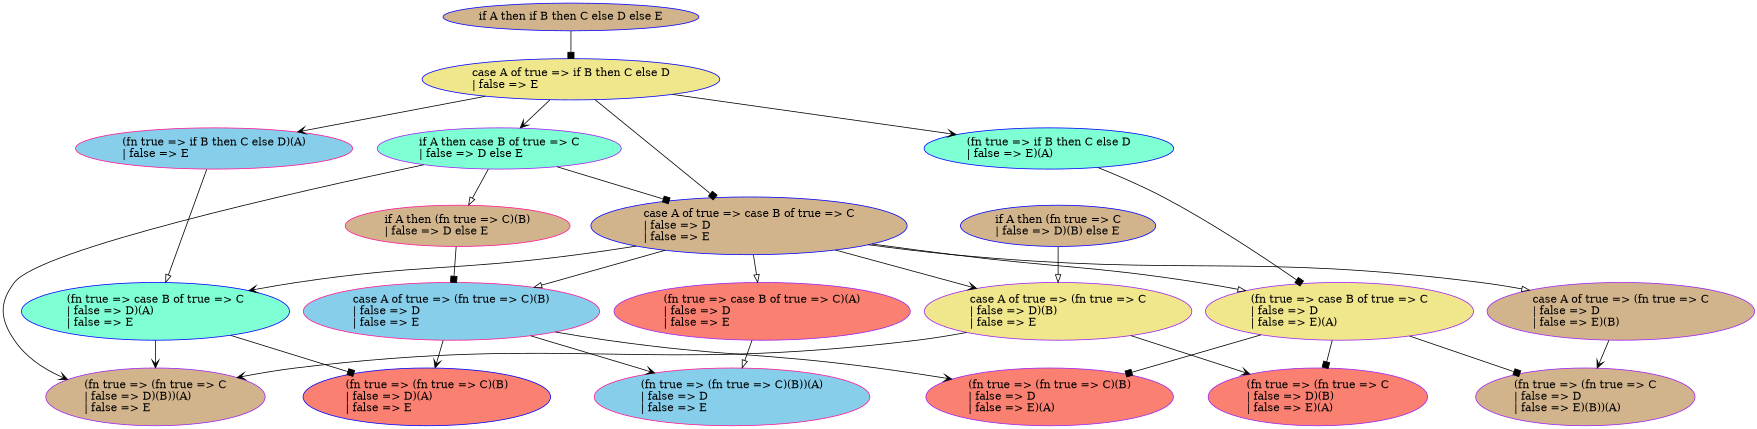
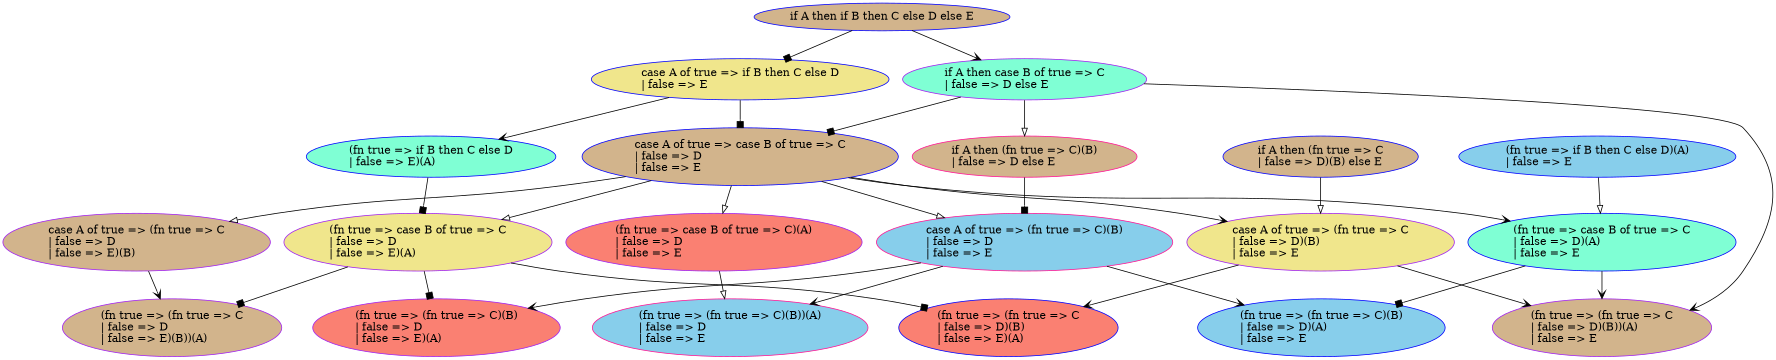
edge "case A of true => if B then C else D | false => E" -> "if A then case B of true => C | false => D else E": now "if A then if B then C else D else E" -> "if A then case B of true => C | false => D else E"
edge "case A of true => if B then C else D | false => E" -> "(fn true => if B then C else D)(A) | false => E": removed
node "(fn true => if B then C else D)(A) | false => E": color deeppink -> blue
node "(fn true => (fn true => C)(B) | false => D)(A) | false => E": fillcolor salmon -> skyblue
node "(fn true => (fn true => C | false => D)(B) | false => E)(A)": color purple -> blue
